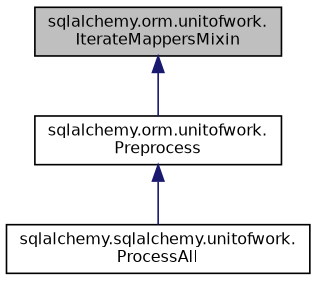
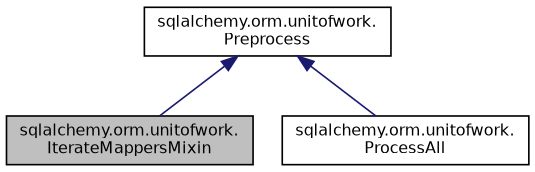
edge "sqlalchemy.orm.unitofwork. Preprocess" -> "sqlalchemy.orm.unitofwork. IterateMappersMixin": reversed
node "sqlalchemy.sqlalchemy.unitofwork. ProcessAll": label "sqlalchemy.sqlalchemy.unitofwork. ProcessAll" -> "sqlalchemy.orm.unitofwork. ProcessAll"
